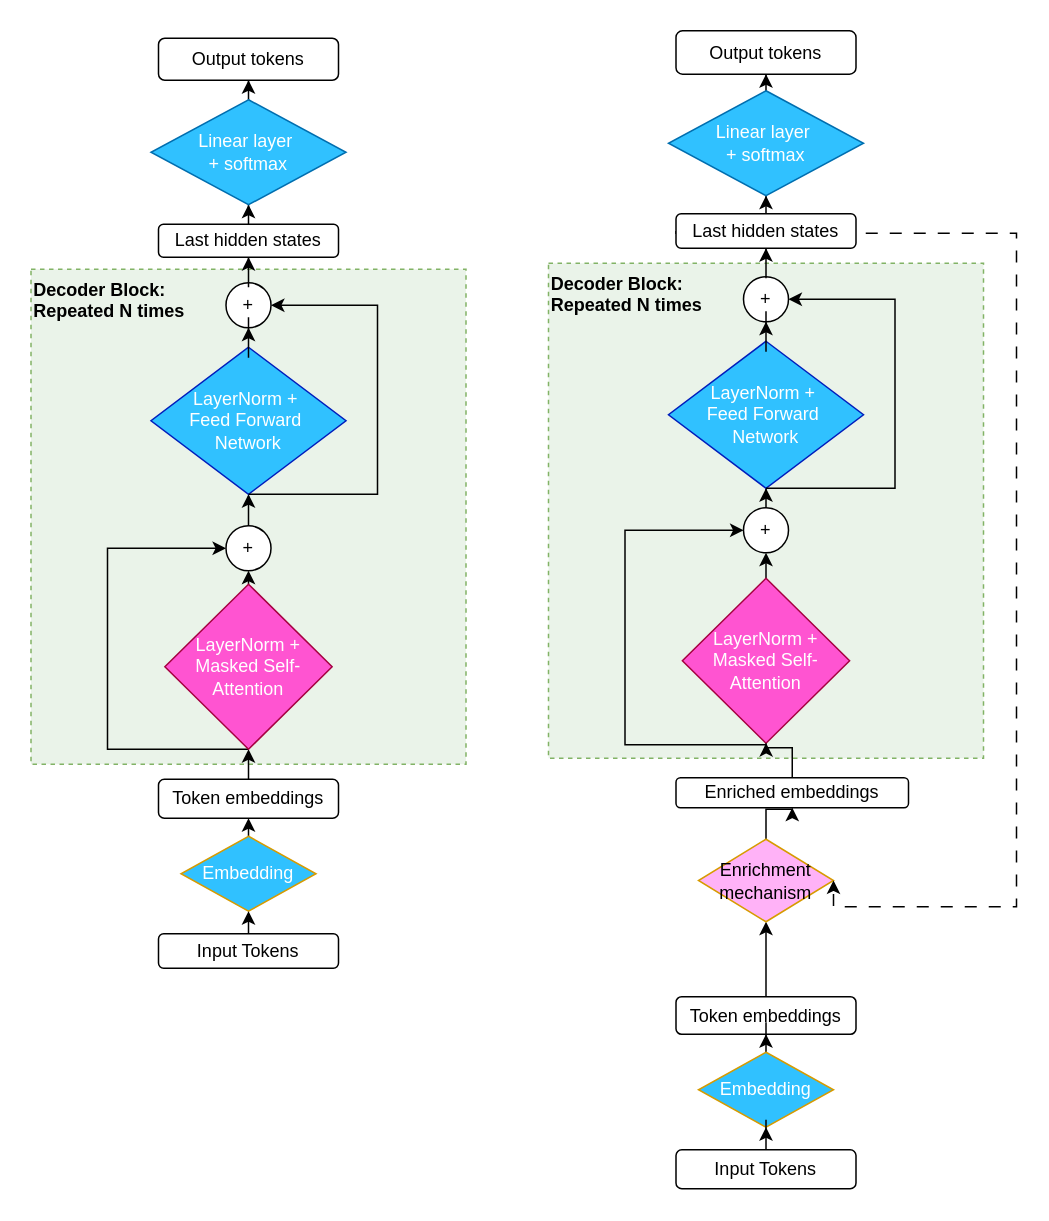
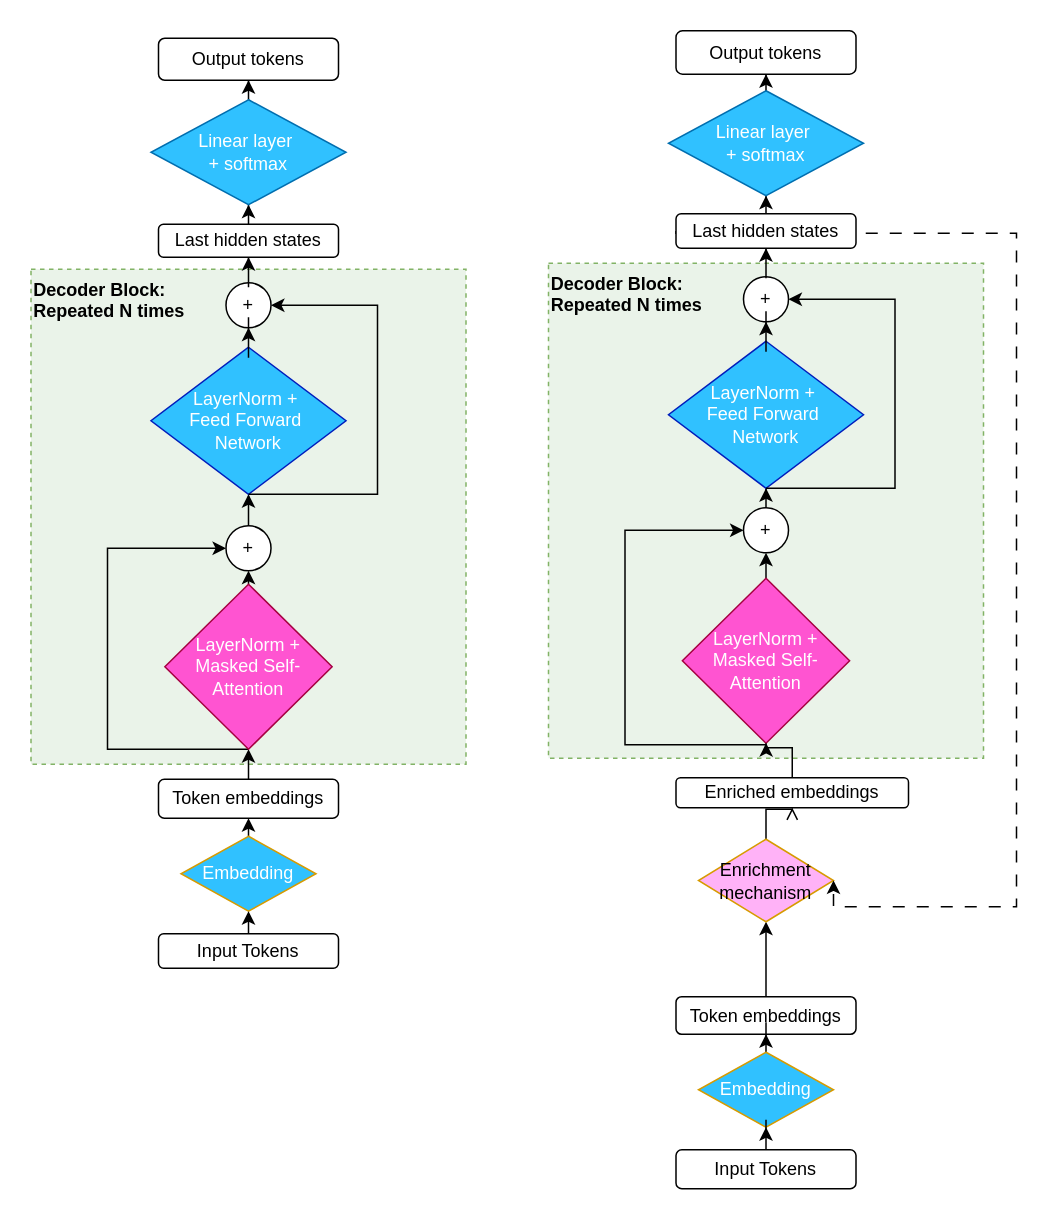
edge "Enrichment mechanism" -> "Enriched embeddings": arrowhead classic -> open
